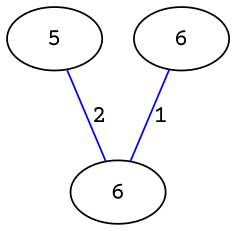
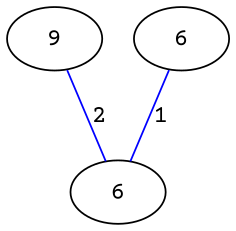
node "5": label "5" -> "9"
